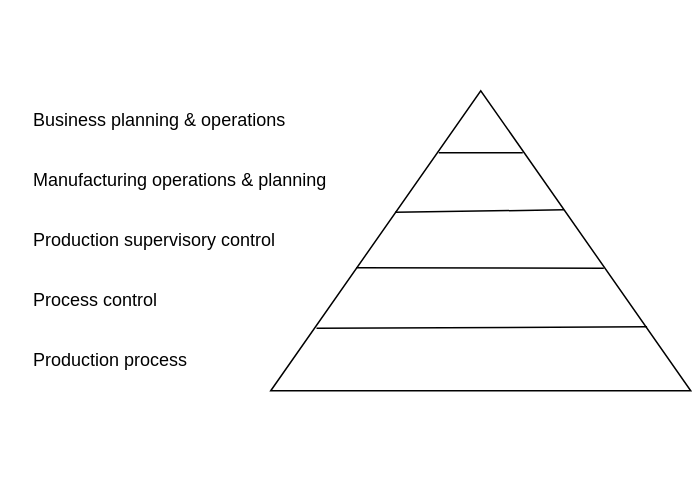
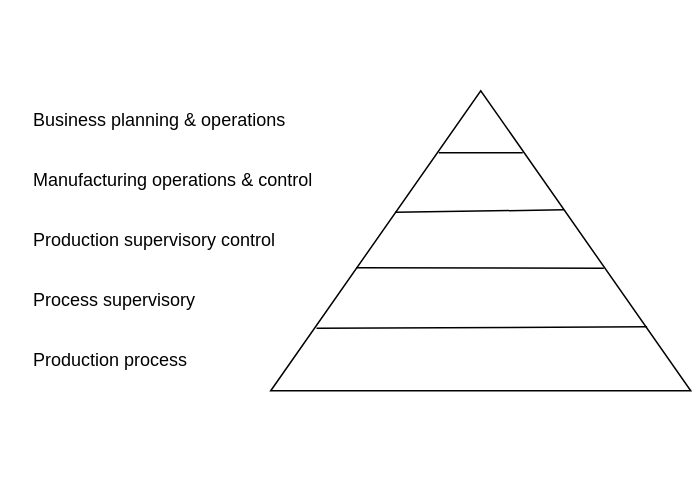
node "Manufacturing operations & planning": label "Manufacturing operations & planning" -> "Manufacturing operations & control"
node "Process control": label "Process control" -> "Process supervisory"
